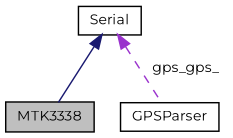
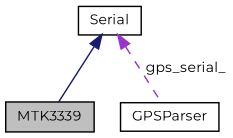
edge "GPSParser" -> "Serial": label " gps_gps_" -> " gps_serial_"
node "MTK3338": label "MTK3338" -> "MTK3339"
